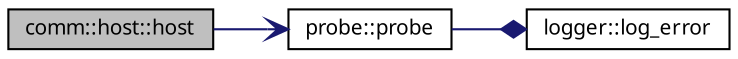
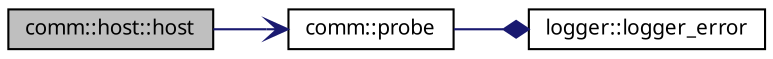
node "probe::probe": label "probe::probe" -> "comm::probe"
node "logger::log_error": label "logger::log_error" -> "logger::logger_error"
